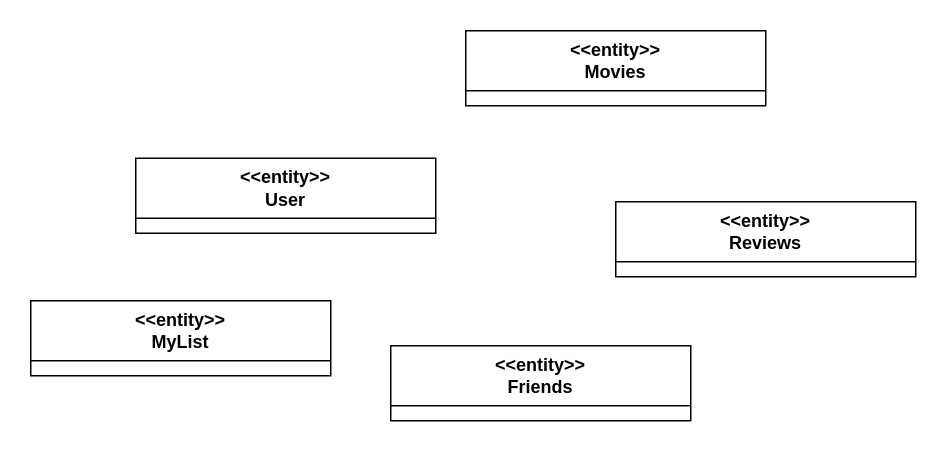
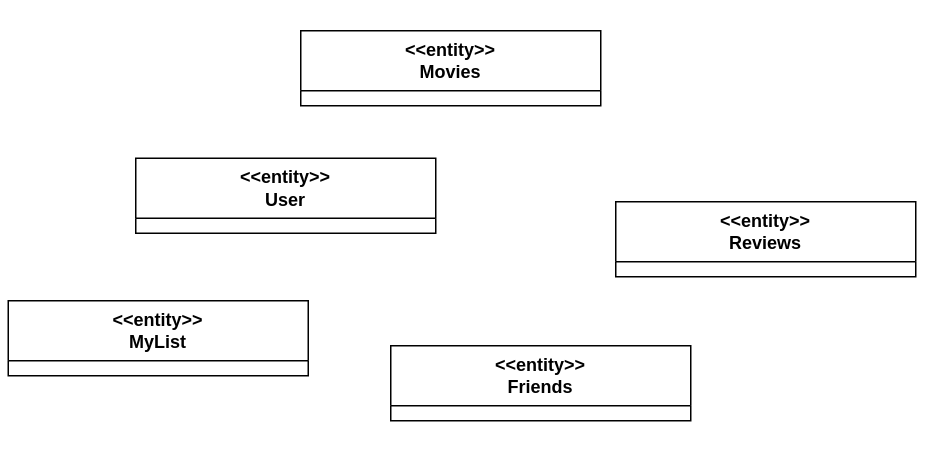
node "<<entity>> Movies": moved (616, 68) -> (451, 68)
node "<<entity>> MyList": moved (181, 338) -> (158, 338)
